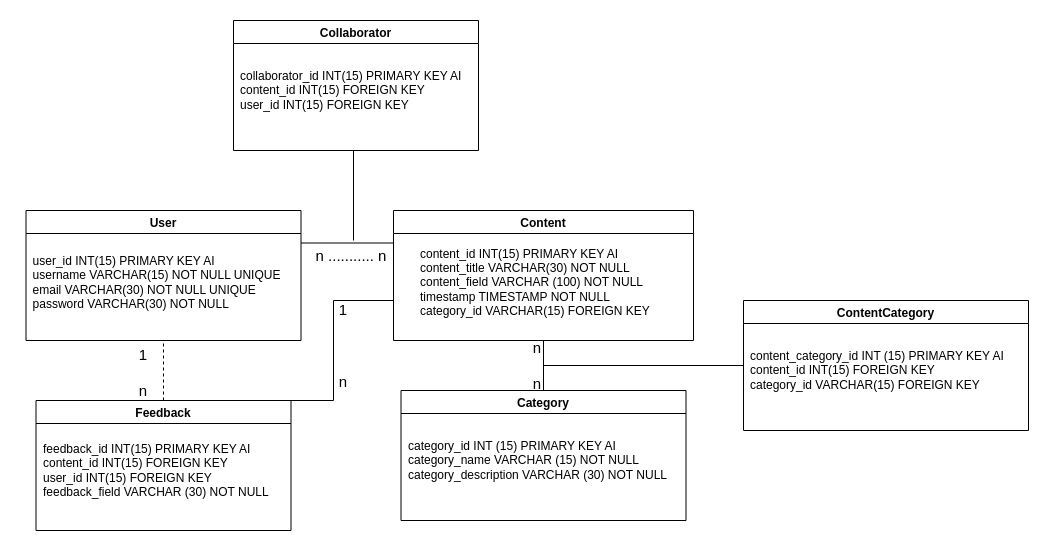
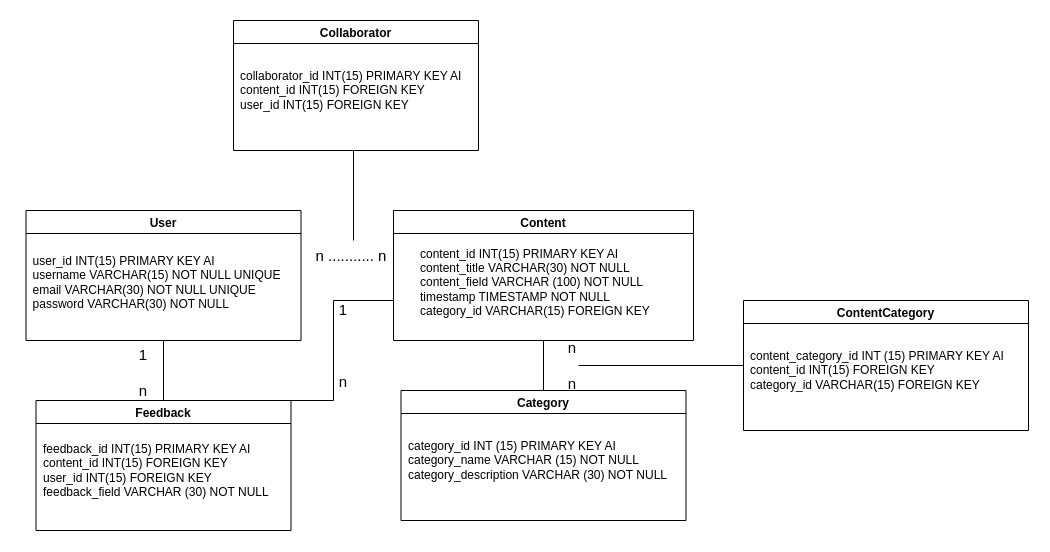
edge "User" -- "Content": removed
node "n n": moved (484, 366) -> (519, 366)
edge "User" -- "Feedback": style dashed -> solid
